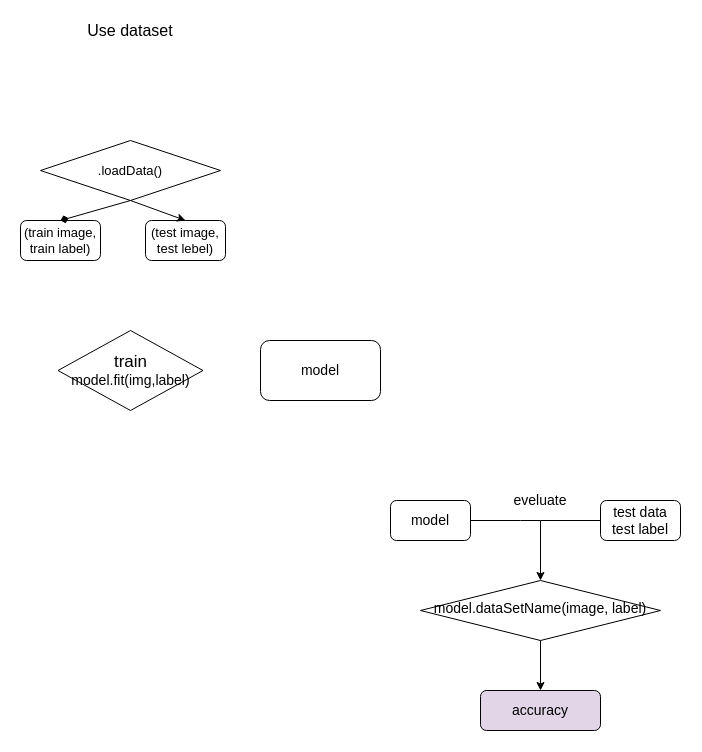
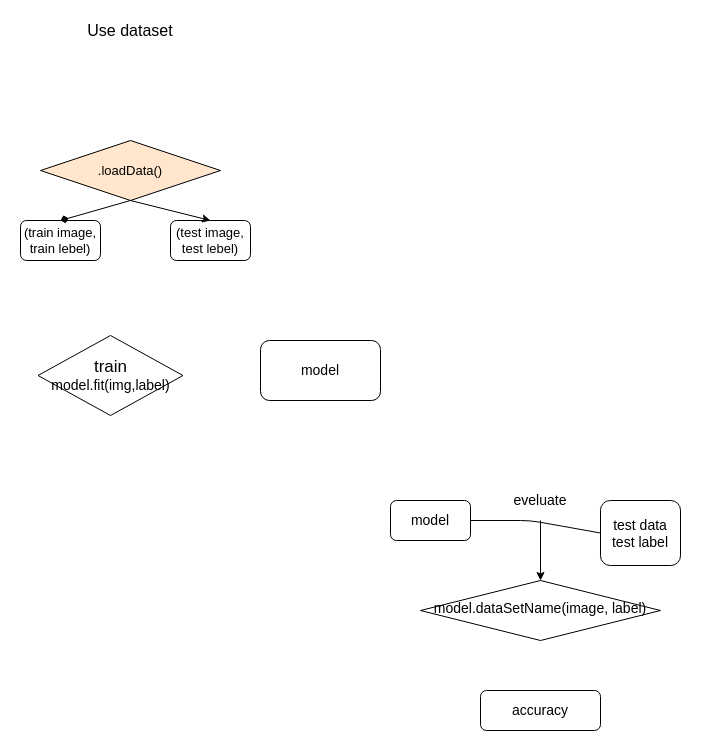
node ".loadData()": fillcolor #ffffff -> #ffe6cc
node "(train image, train label)": label "(train image, train label)" -> "(train image, train lebel)"
node "(test image, test lebel)": moved (186, 241) -> (211, 241)
node "train model.fit(img,label)": moved (131, 371) -> (111, 376)
node "test datatest label": size 80x40 -> 80x65
edge "model.dataSetName(image, label)" -> "accuracy": removed
node "accuracy": fillcolor #e1d5e7 -> #ffffff
